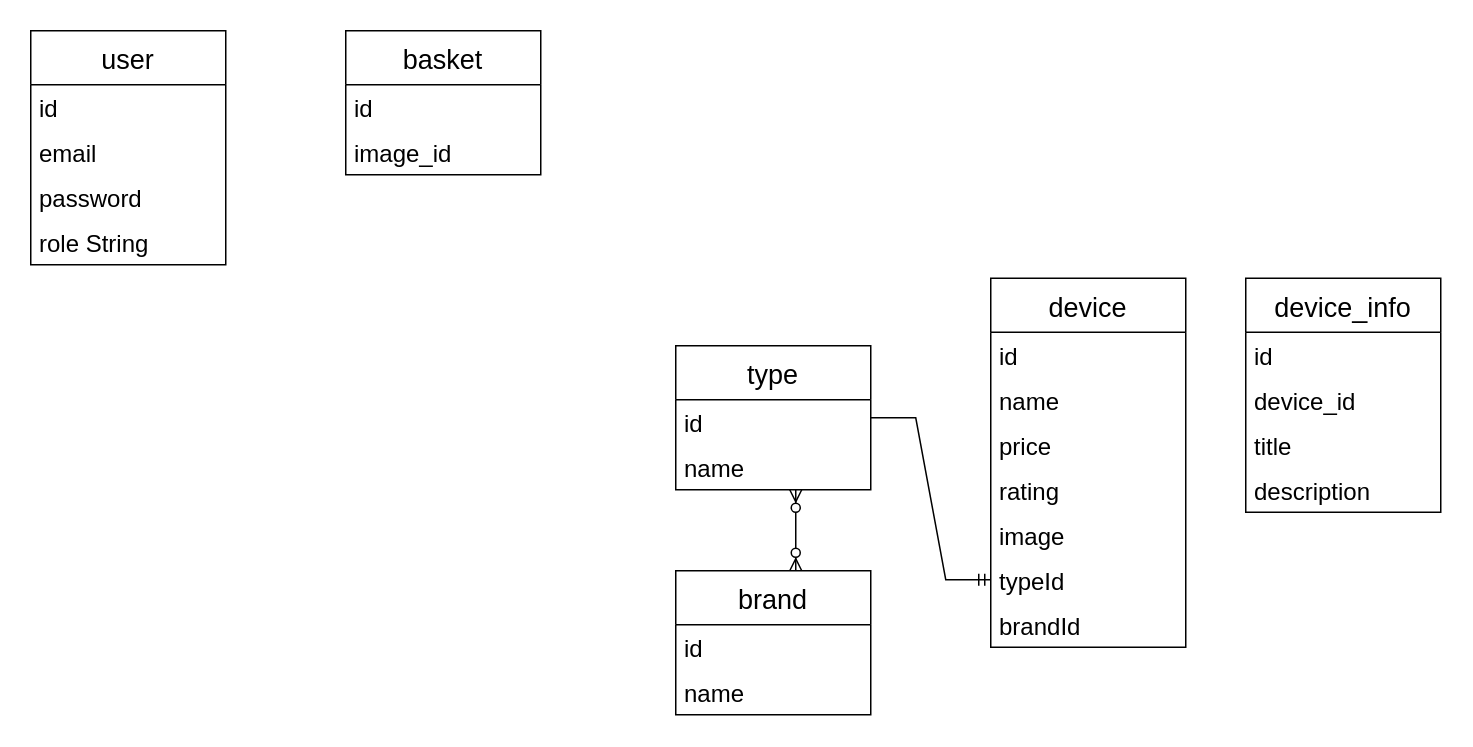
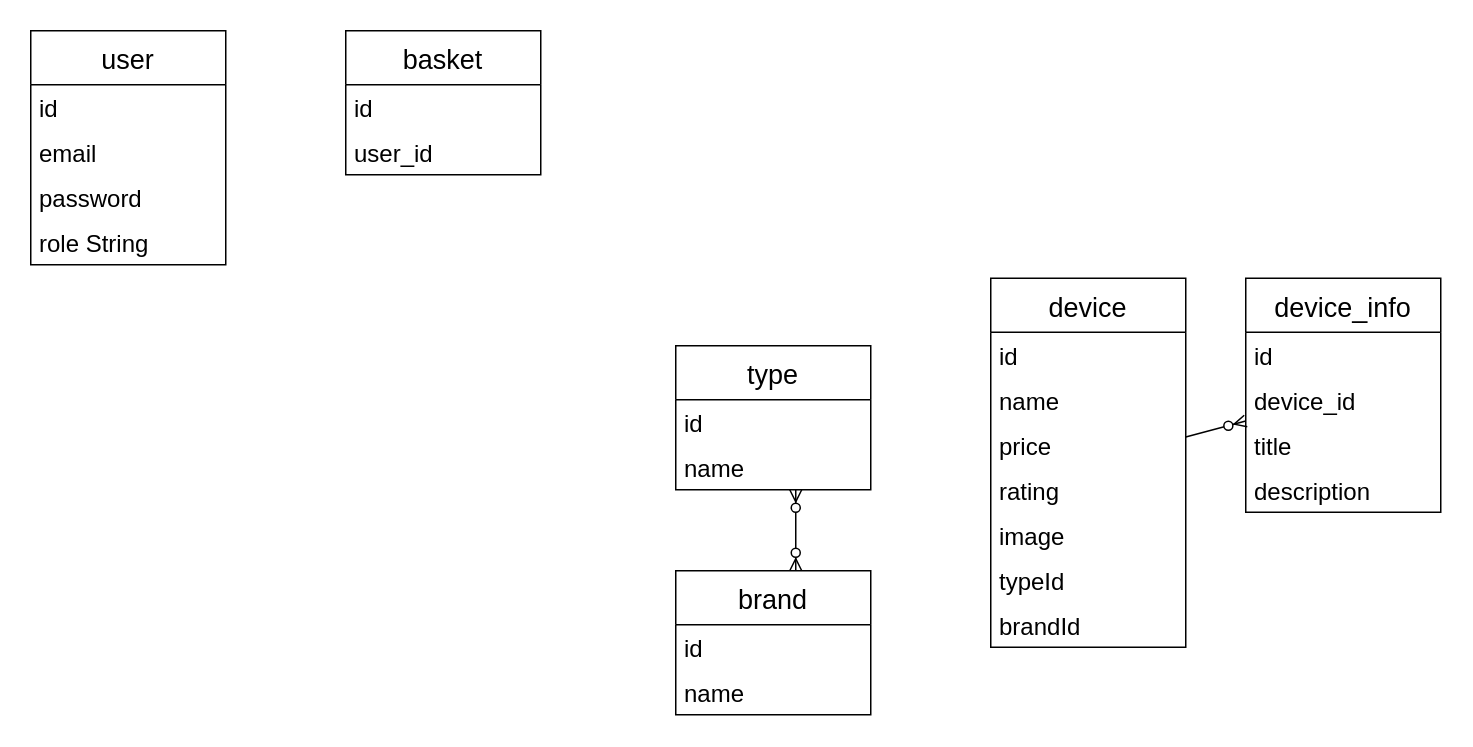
node "image_id": label "image_id" -> "user_id"
edge "device" -> "device_info": added
edge "type" -> "typeId": removed
